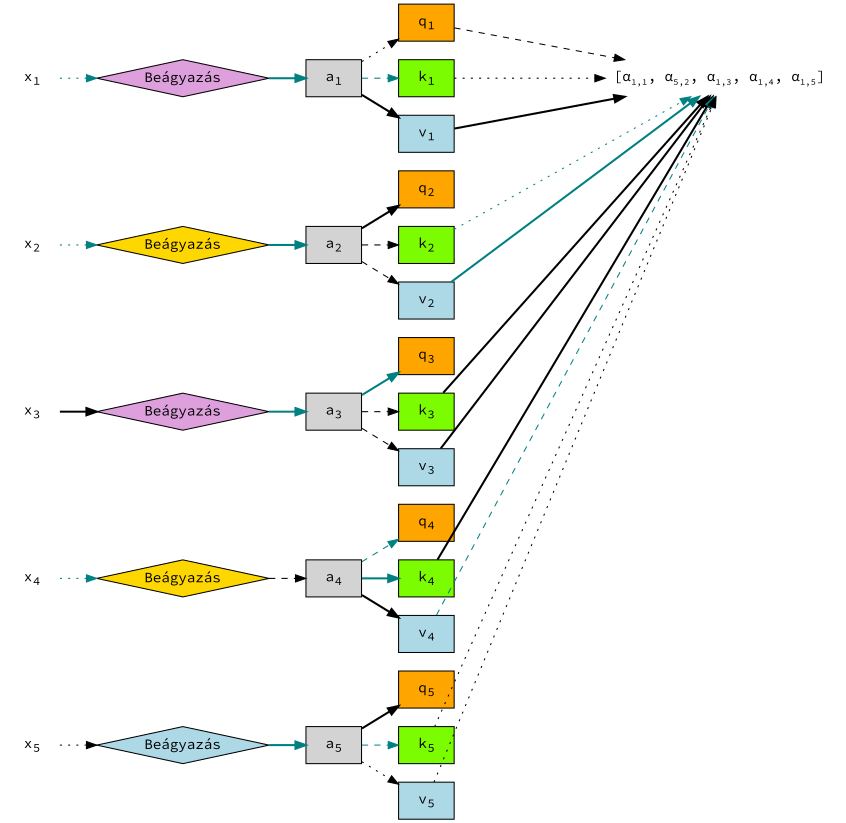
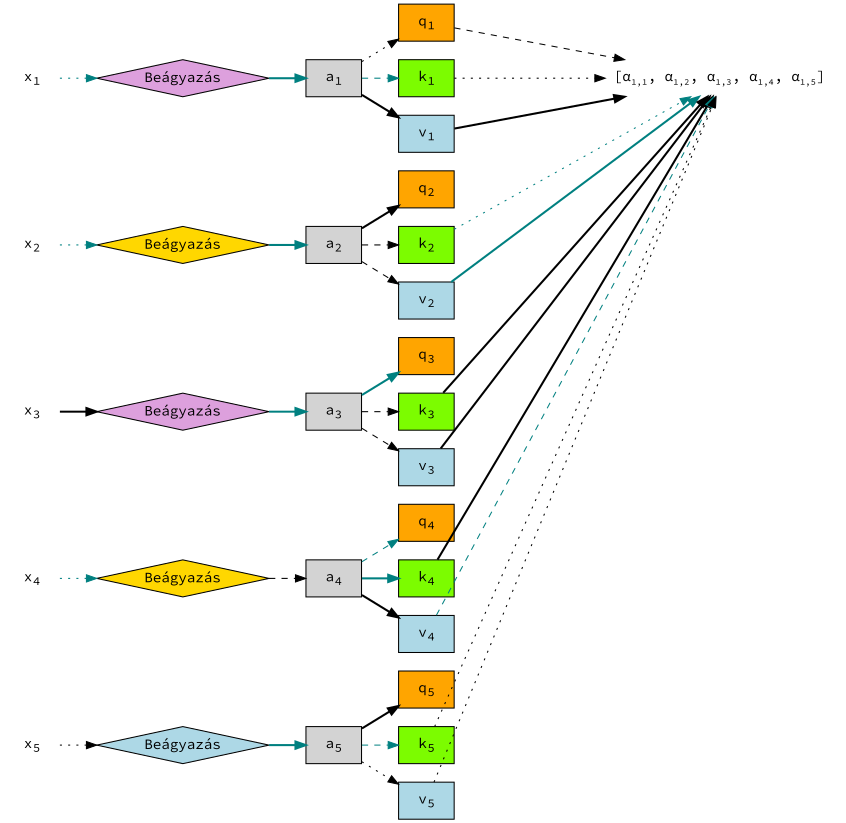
node "[α": text "5,2" -> "1,2"
